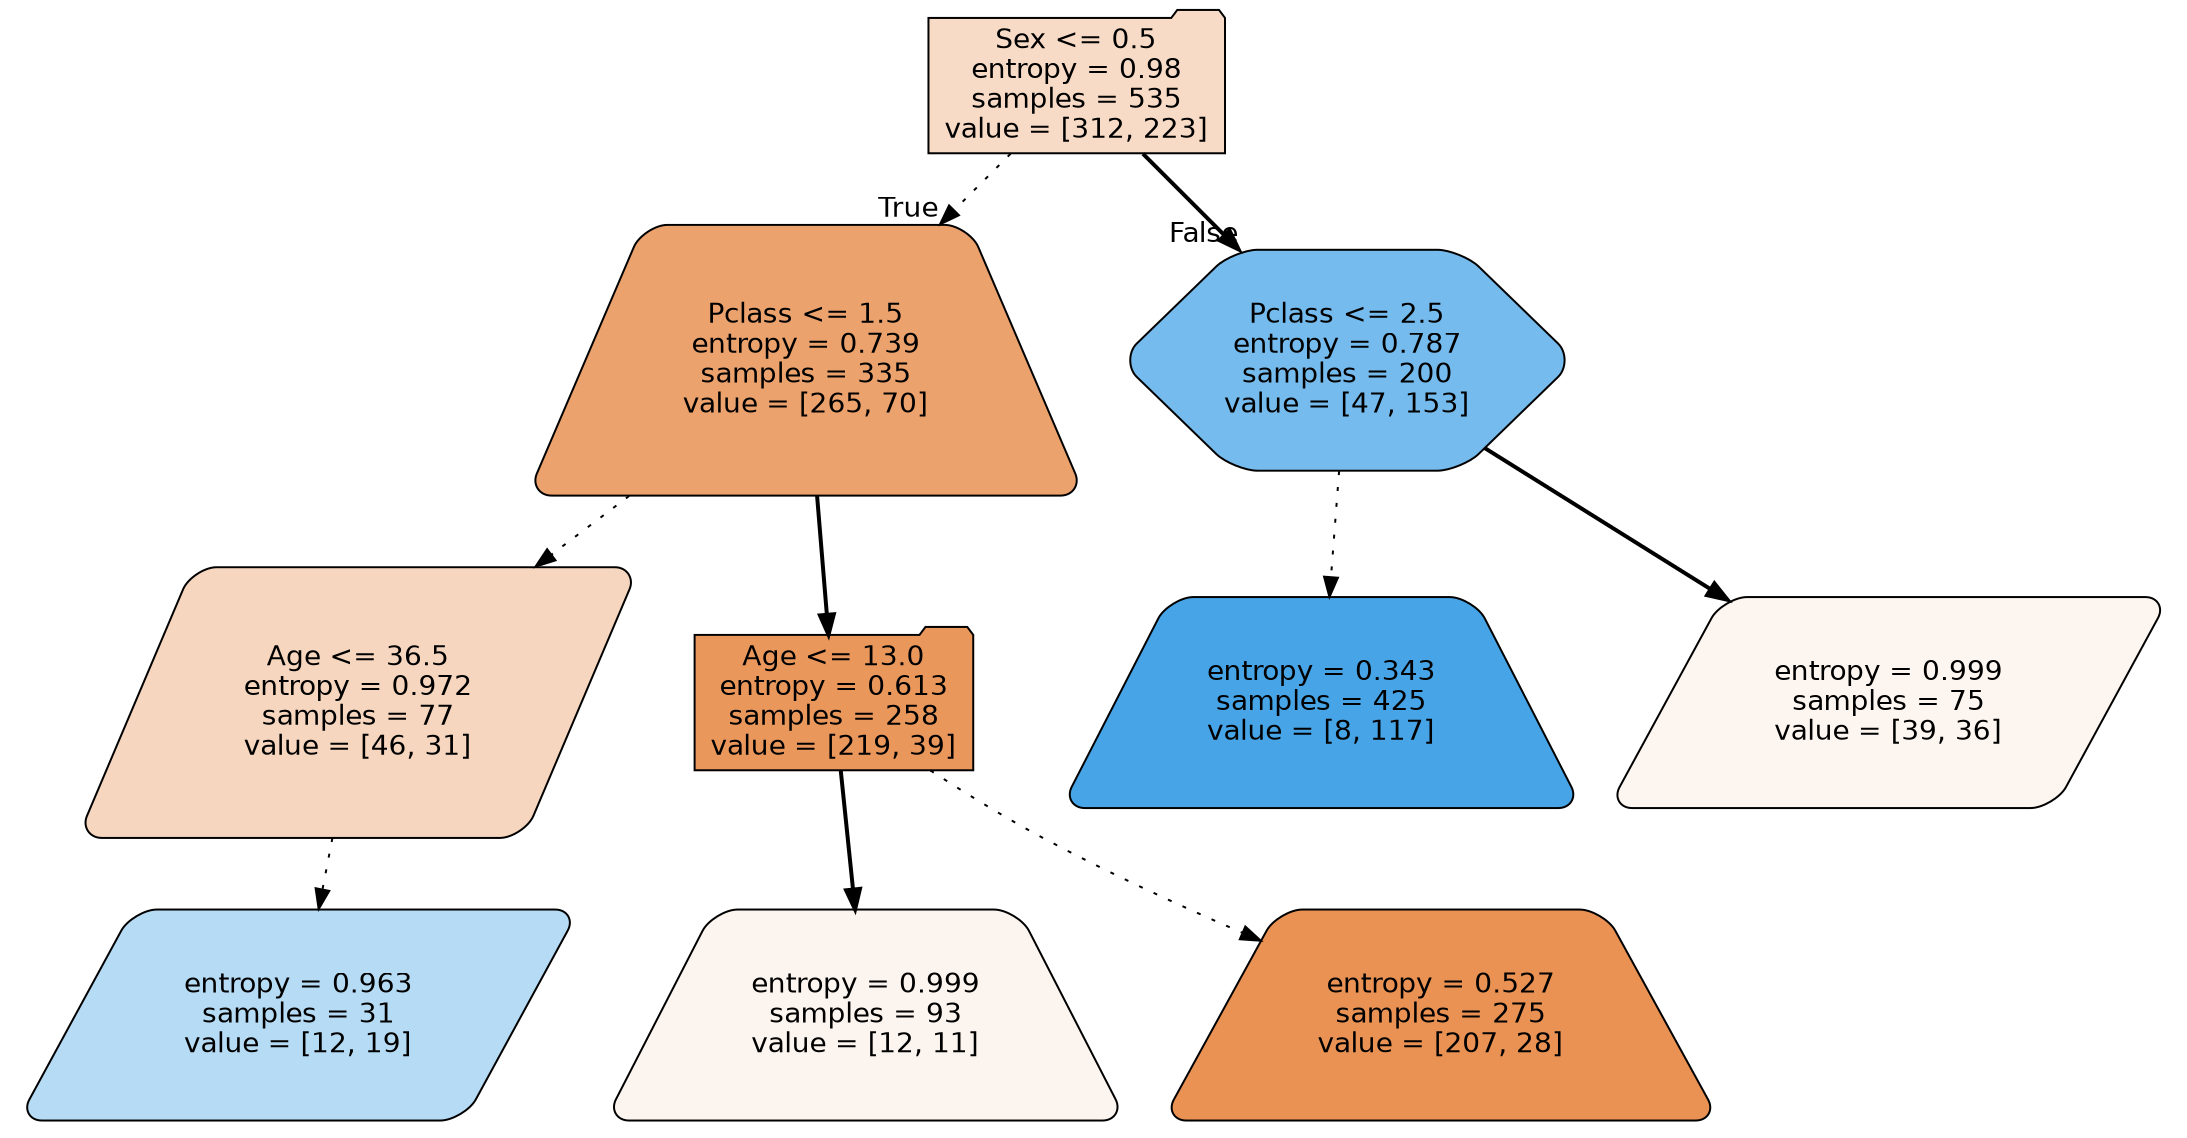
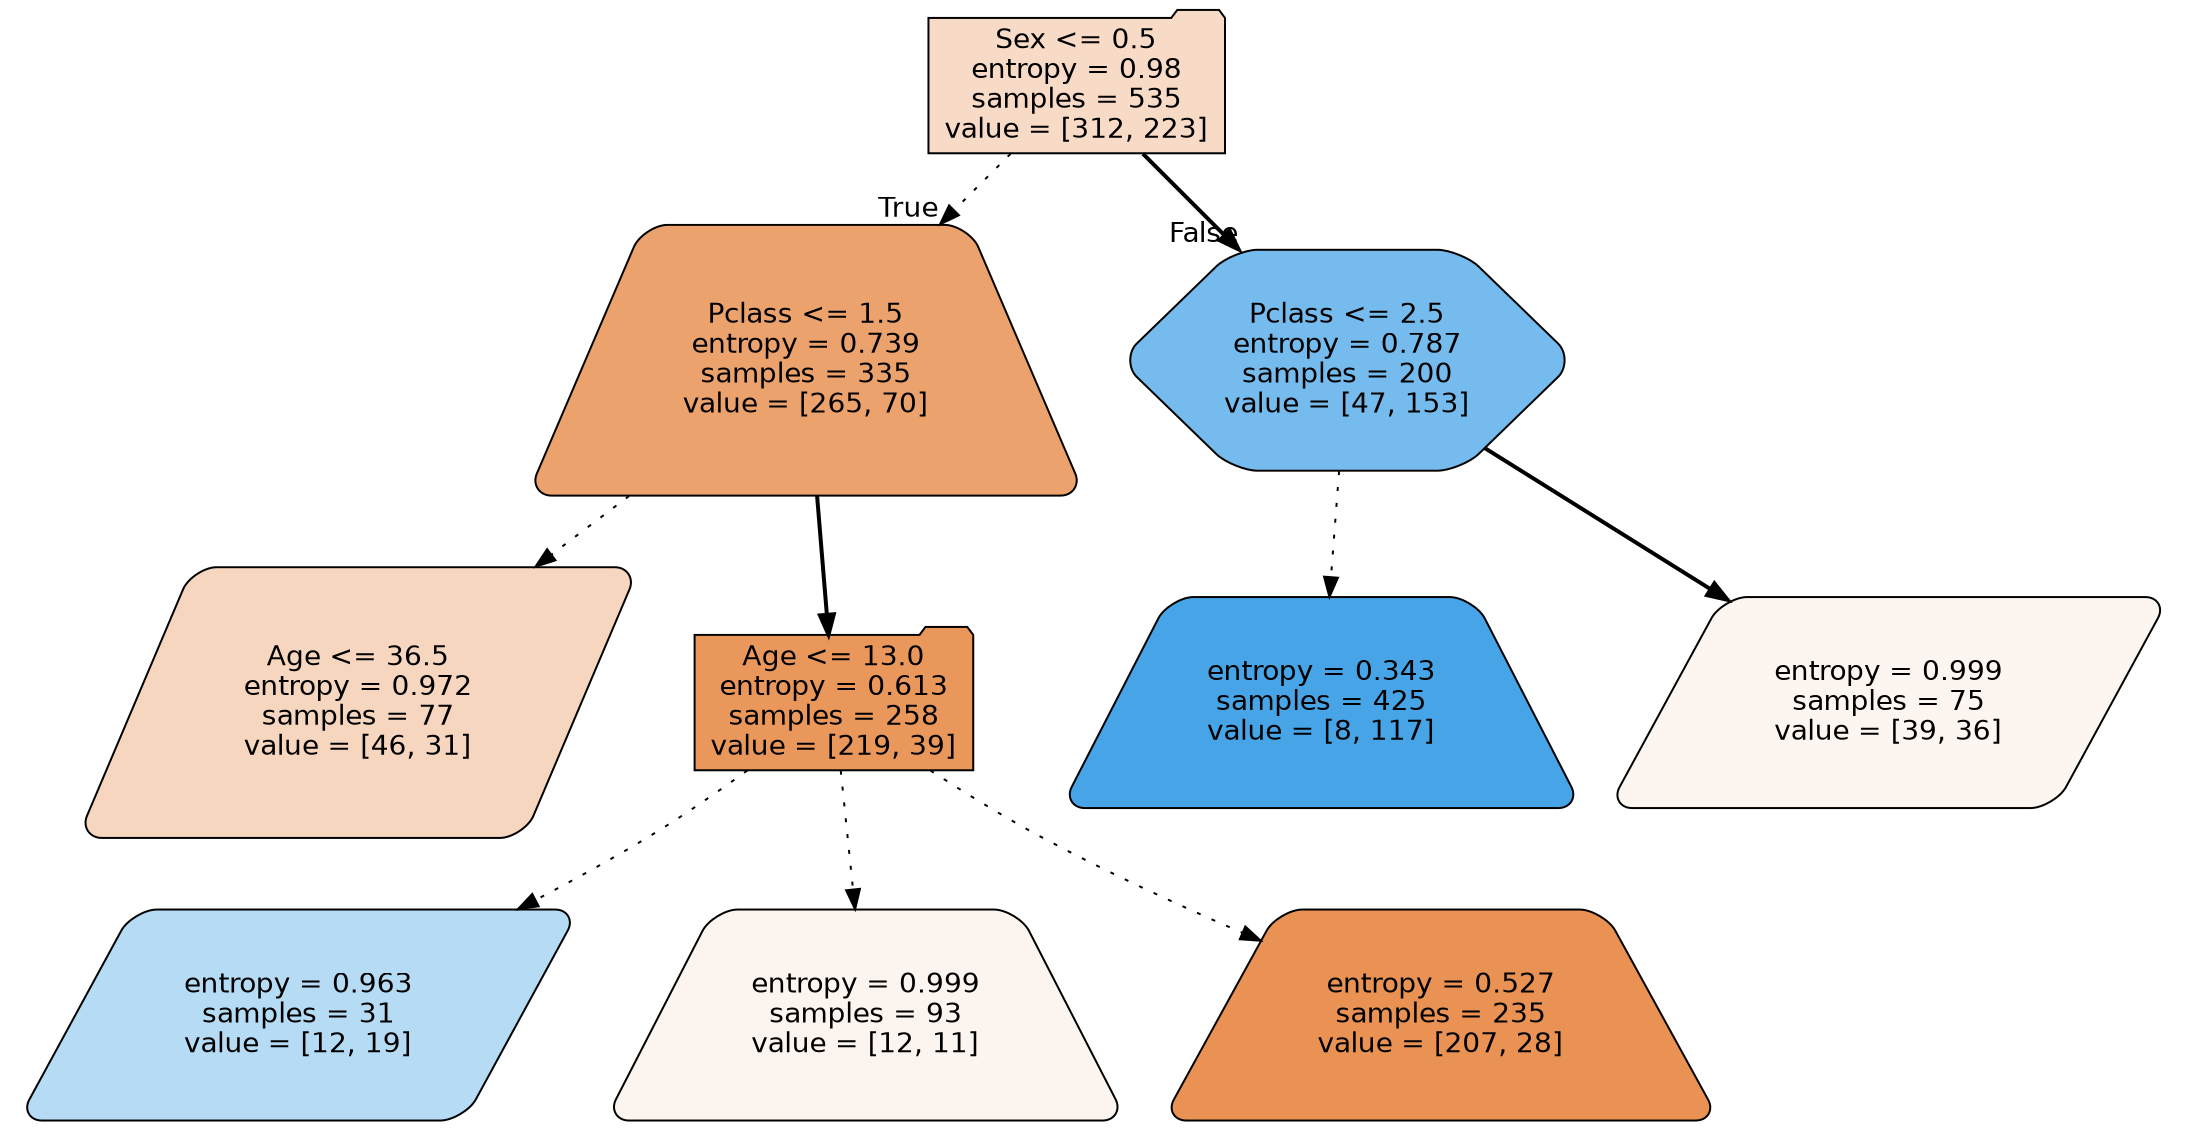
edge "Age <= 13.0 entropy = 0.613 samples = 258 value = [219, 39]" -> "entropy = 0.999 samples = 93 value = [12, 11]": style bold -> dotted
edge "Age <= 36.5 entropy = 0.972 samples = 77 value = [46, 31]" -> "entropy = 0.963 samples = 31 value = [12, 19]": now "Age <= 13.0 entropy = 0.613 samples = 258 value = [219, 39]" -> "entropy = 0.963 samples = 31 value = [12, 19]"
node "entropy = 0.527 samples = 275 value = [207, 28]": label "entropy = 0.527 samples = 275 value = [207, 28]" -> "entropy = 0.527 samples = 235 value = [207, 28]"
